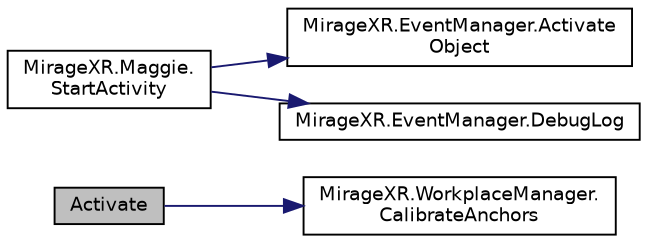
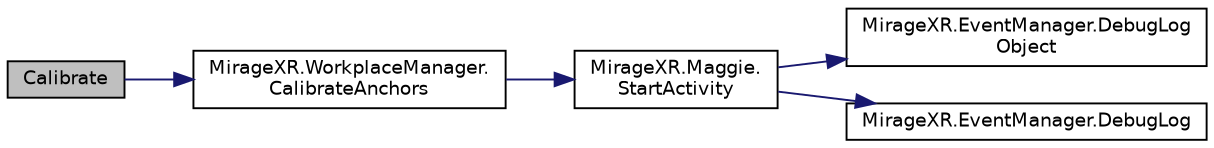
node "MirageXR.EventManager.Activate Object": label "MirageXR.EventManager.Activate Object" -> "MirageXR.EventManager.DebugLog Object"
edge "MirageXR.WorkplaceManager. CalibrateAnchors" -> "MirageXR.Maggie. StartActivity": added
node "Activate": label "Activate" -> "Calibrate"
